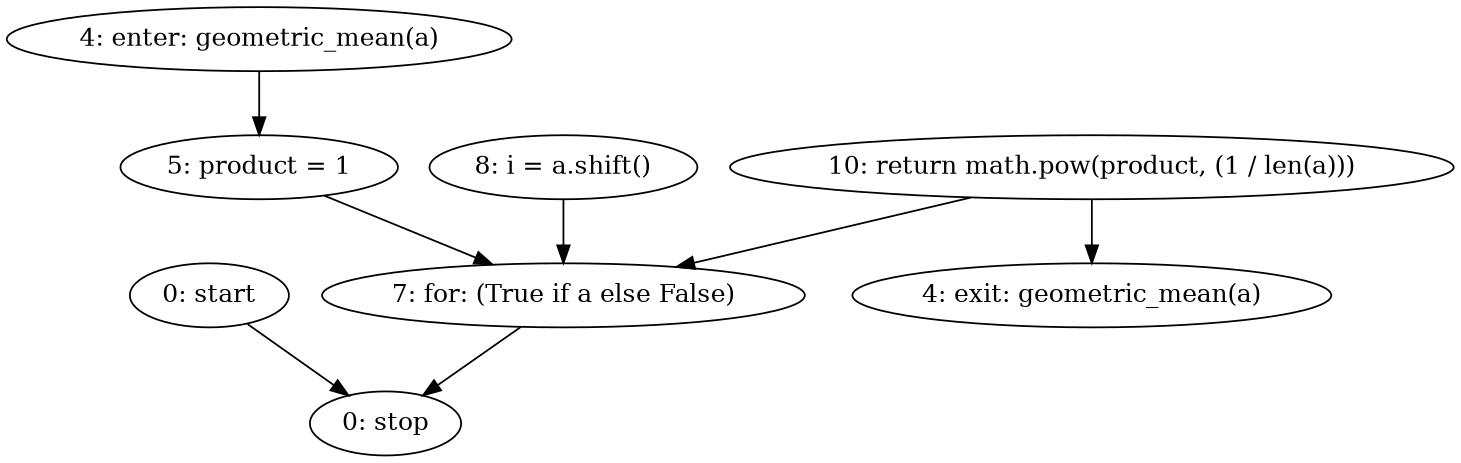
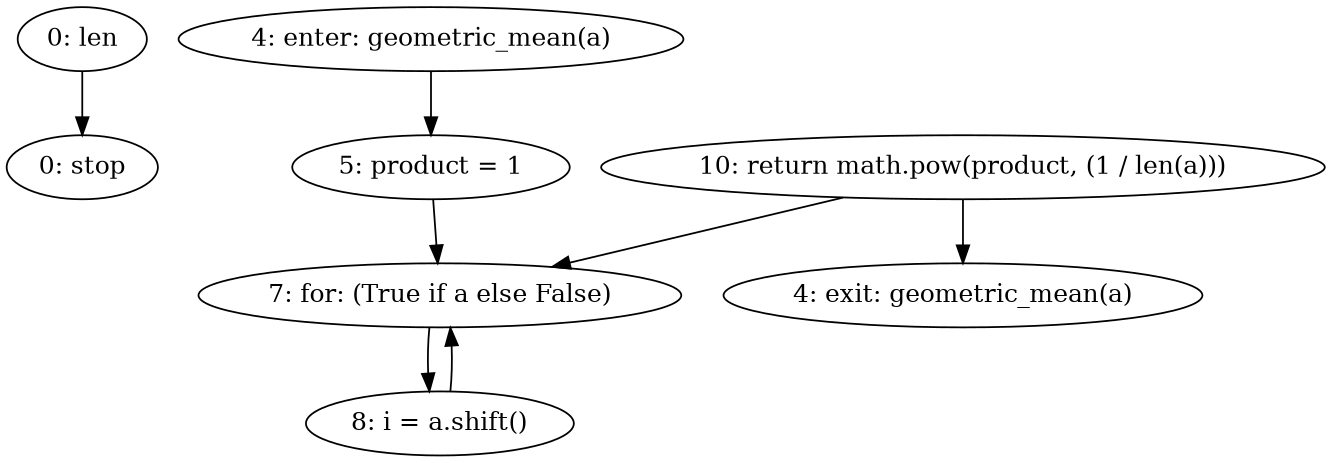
node "0: start": label "0: start" -> "0: len"
edge "7: for: (True if a else False)" -> "0: stop": now "7: for: (True if a else False)" -> "8: i = a.shift()"
